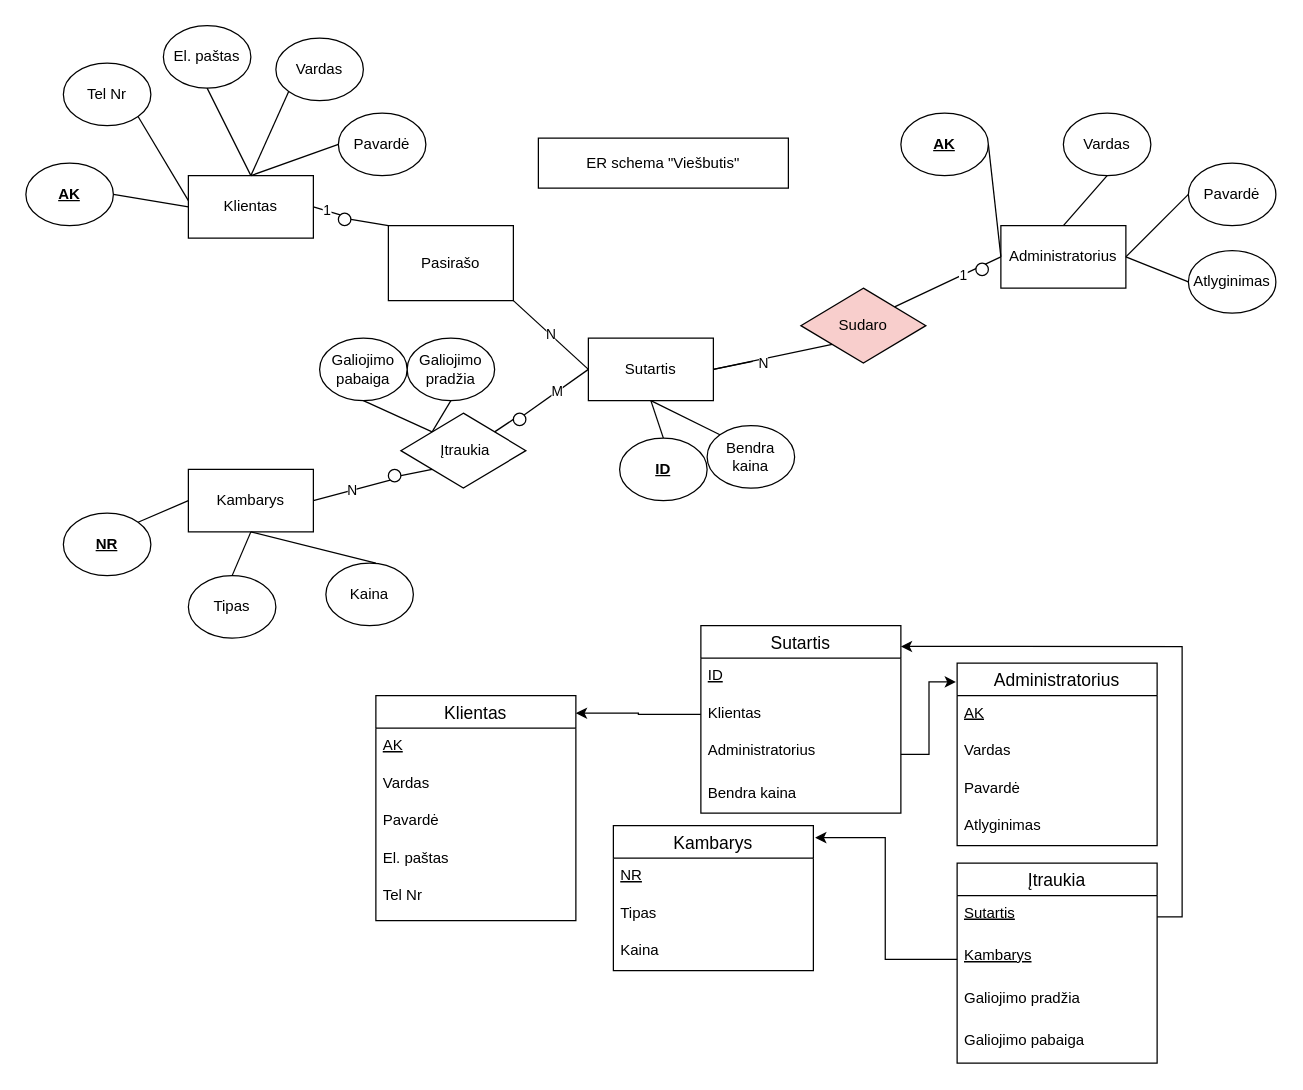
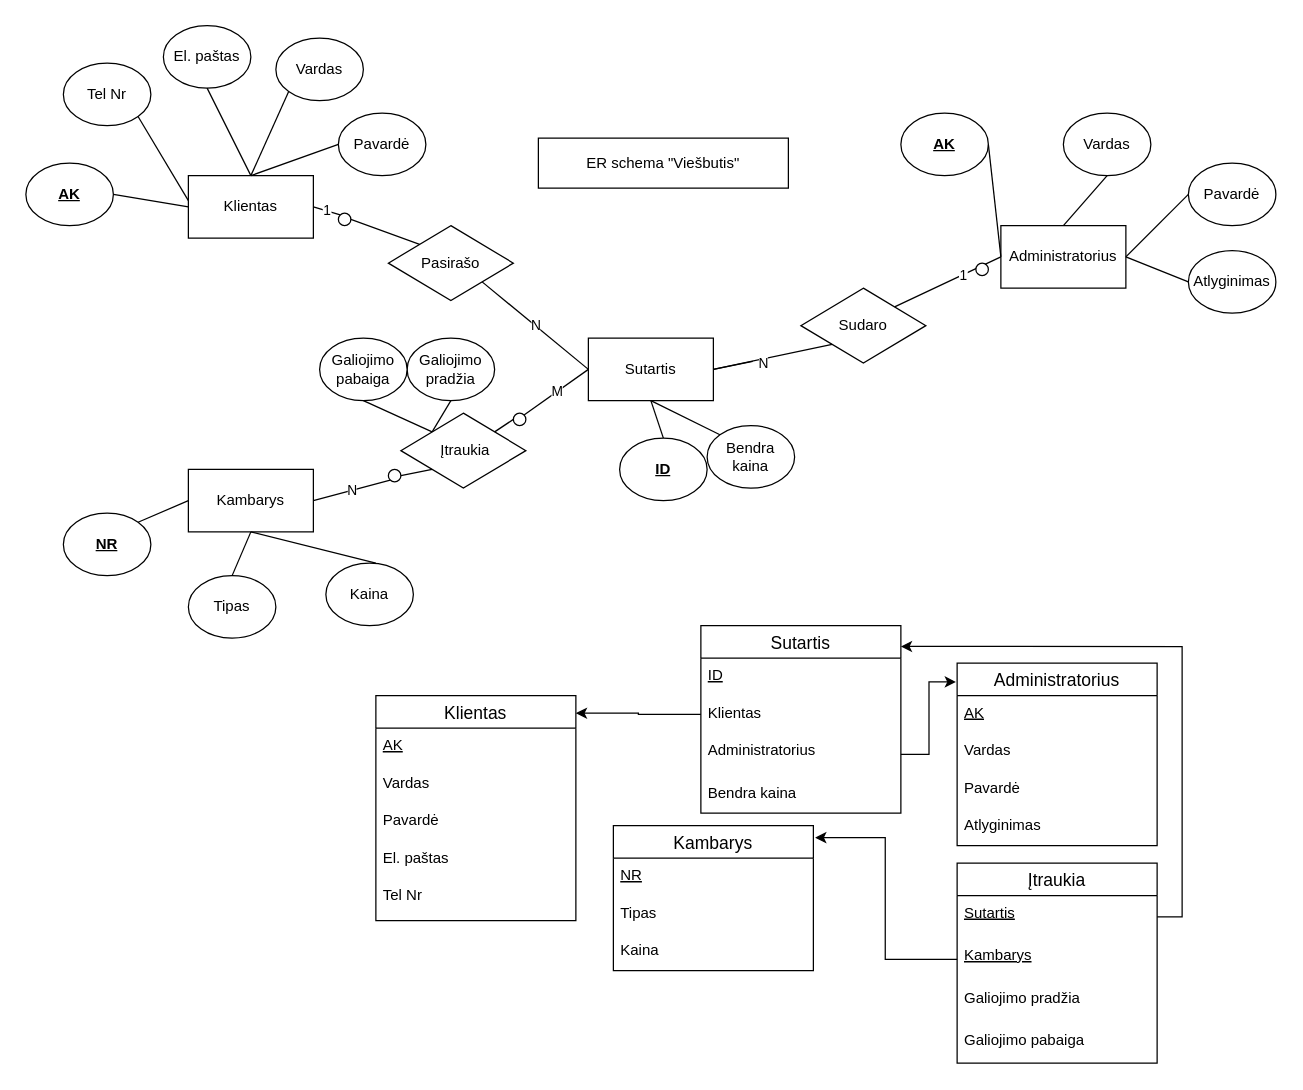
node "Pasirašo": shape rectangle -> diamond
node "Sudaro": fillcolor #f8cecc -> #ffffff
